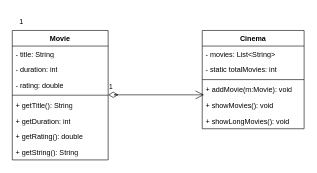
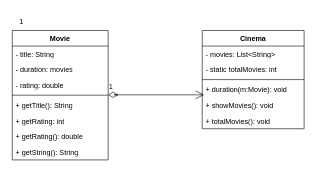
node "- duration: int": label "- duration: int" -> "- duration: movies"
node "+ addMovie(m:Movie): void": label "+ addMovie(m:Movie): void" -> "+ duration(m:Movie): void"
node "+ getDuration: int": label "+ getDuration: int" -> "+ getRating: int"
node "+ showLongMovies(): void": label "+ showLongMovies(): void" -> "+ totalMovies(): void"
